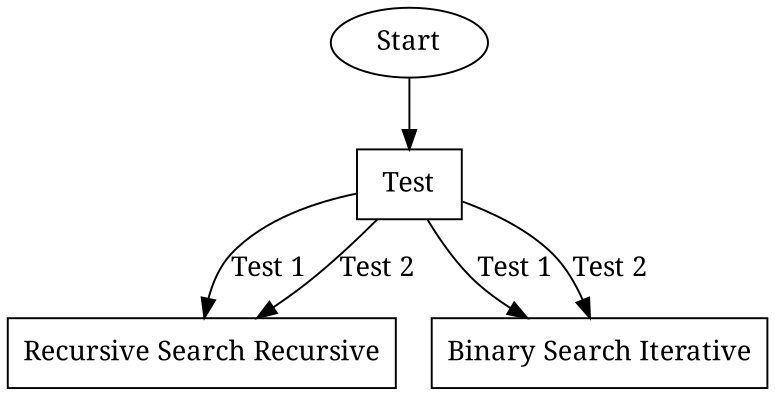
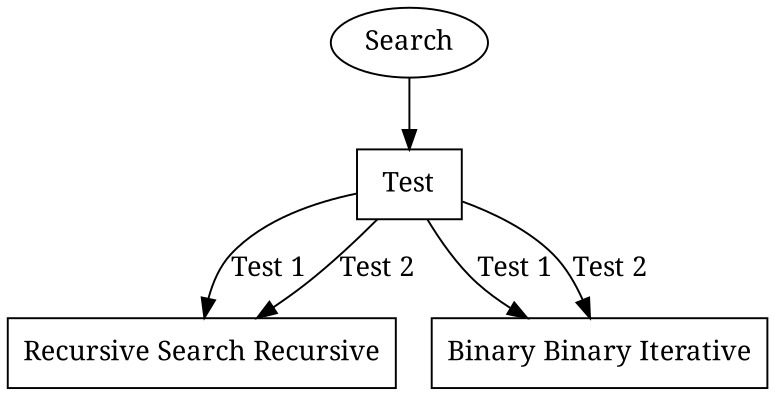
node "Start": label "Start" -> "Search"
node "Binary Search Iterative": label "Binary Search Iterative" -> "Binary Binary Iterative"
